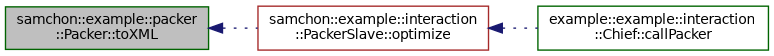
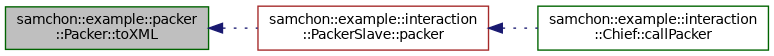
node "samchon::example::interaction ::PackerSlave::optimize": label "samchon::example::interaction ::PackerSlave::optimize" -> "samchon::example::interaction ::PackerSlave::packer"
node "example::example::interaction ::Chief::callPacker": label "example::example::interaction ::Chief::callPacker" -> "samchon::example::interaction ::Chief::callPacker"
